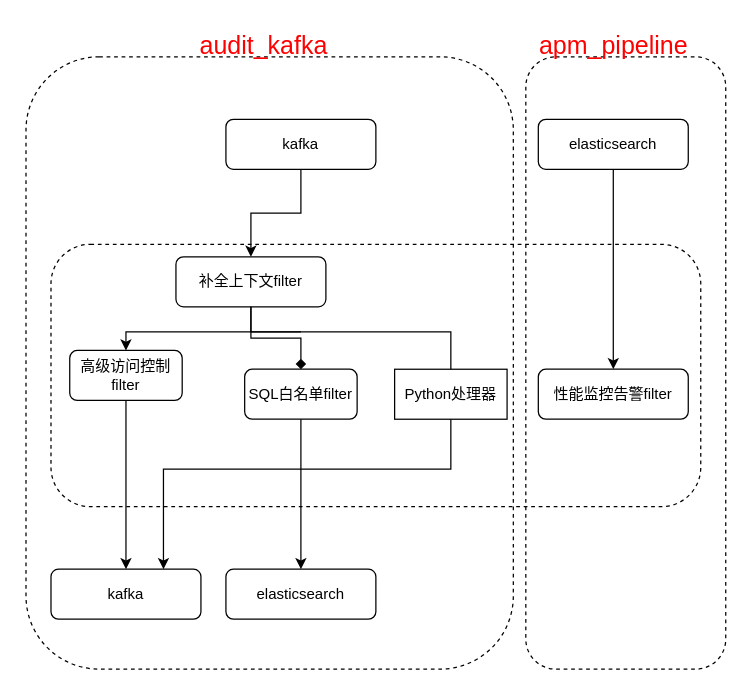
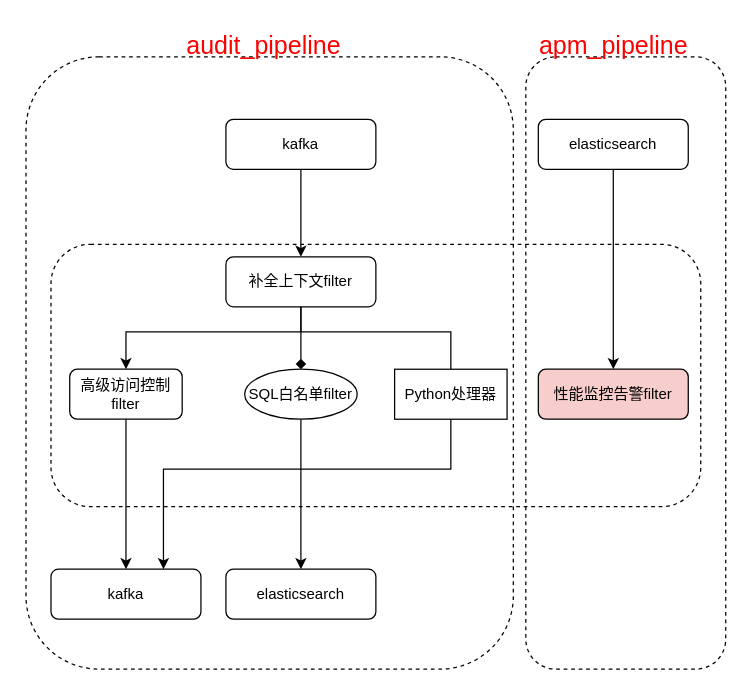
node "audit_kafka": label "audit_kafka" -> "audit_pipeline"
node "补全上下文filter": moved (251, 282) -> (301, 282)
node "高级访问控制filter": moved (126, 376) -> (126, 394)
node "SQL白名单filter": shape rounded rectangle -> ellipse
node "性能监控告警filter": fillcolor #ffffff -> #f8cecc
